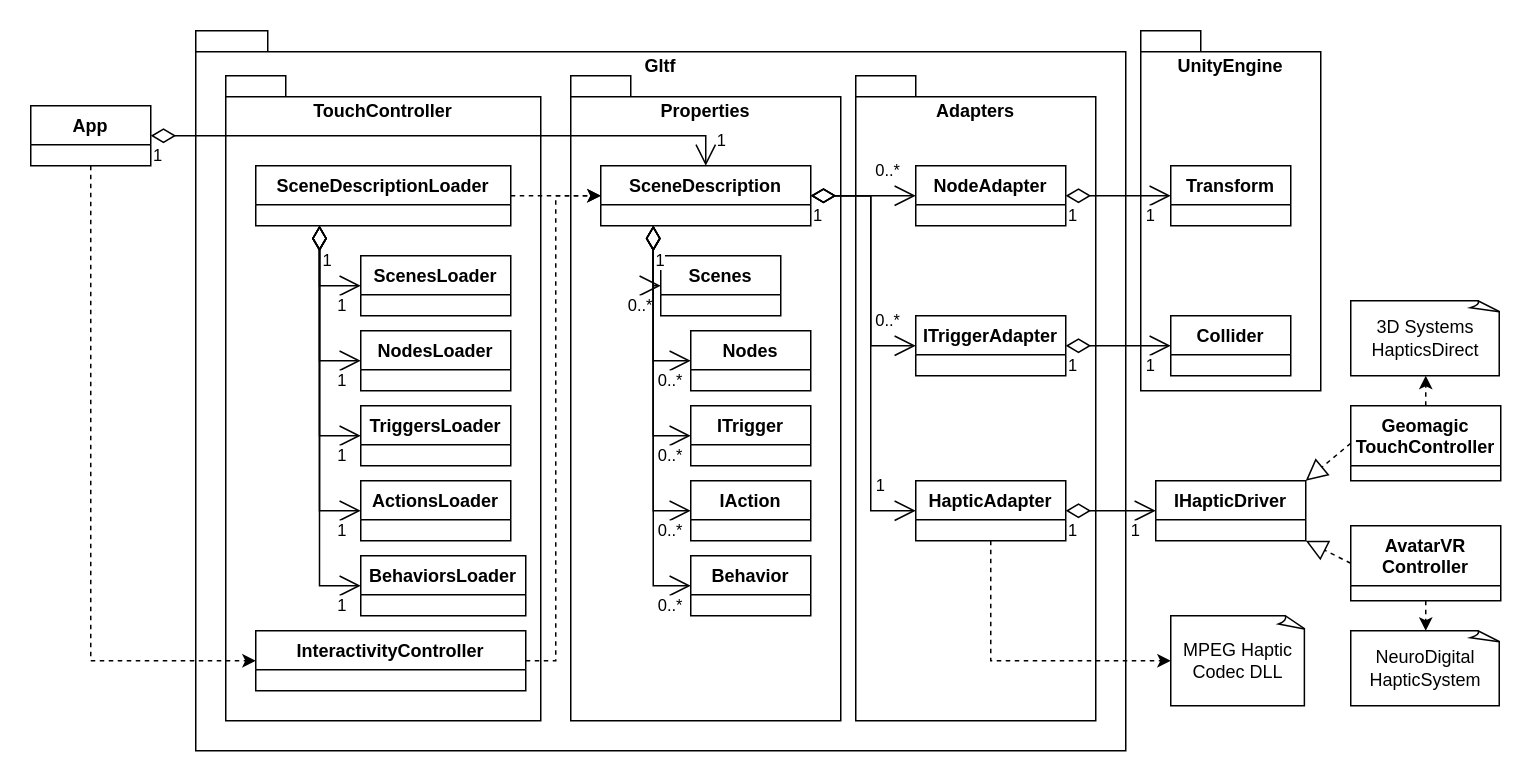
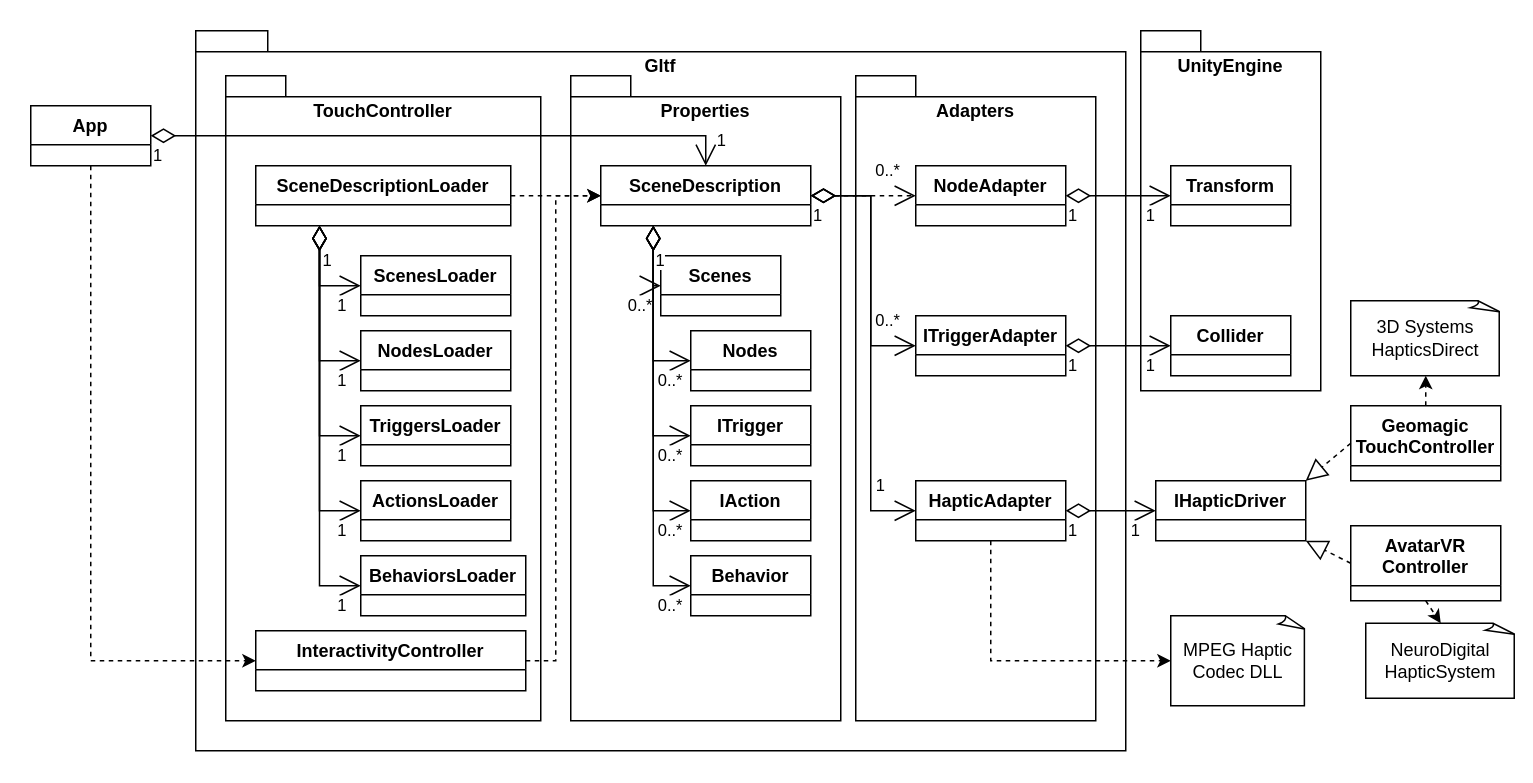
edge "SceneDescription" -- "NodeAdapter": style solid -> dashed
node "NeuroDigital HapticSystem": moved (1426, 668) -> (1441, 661)
